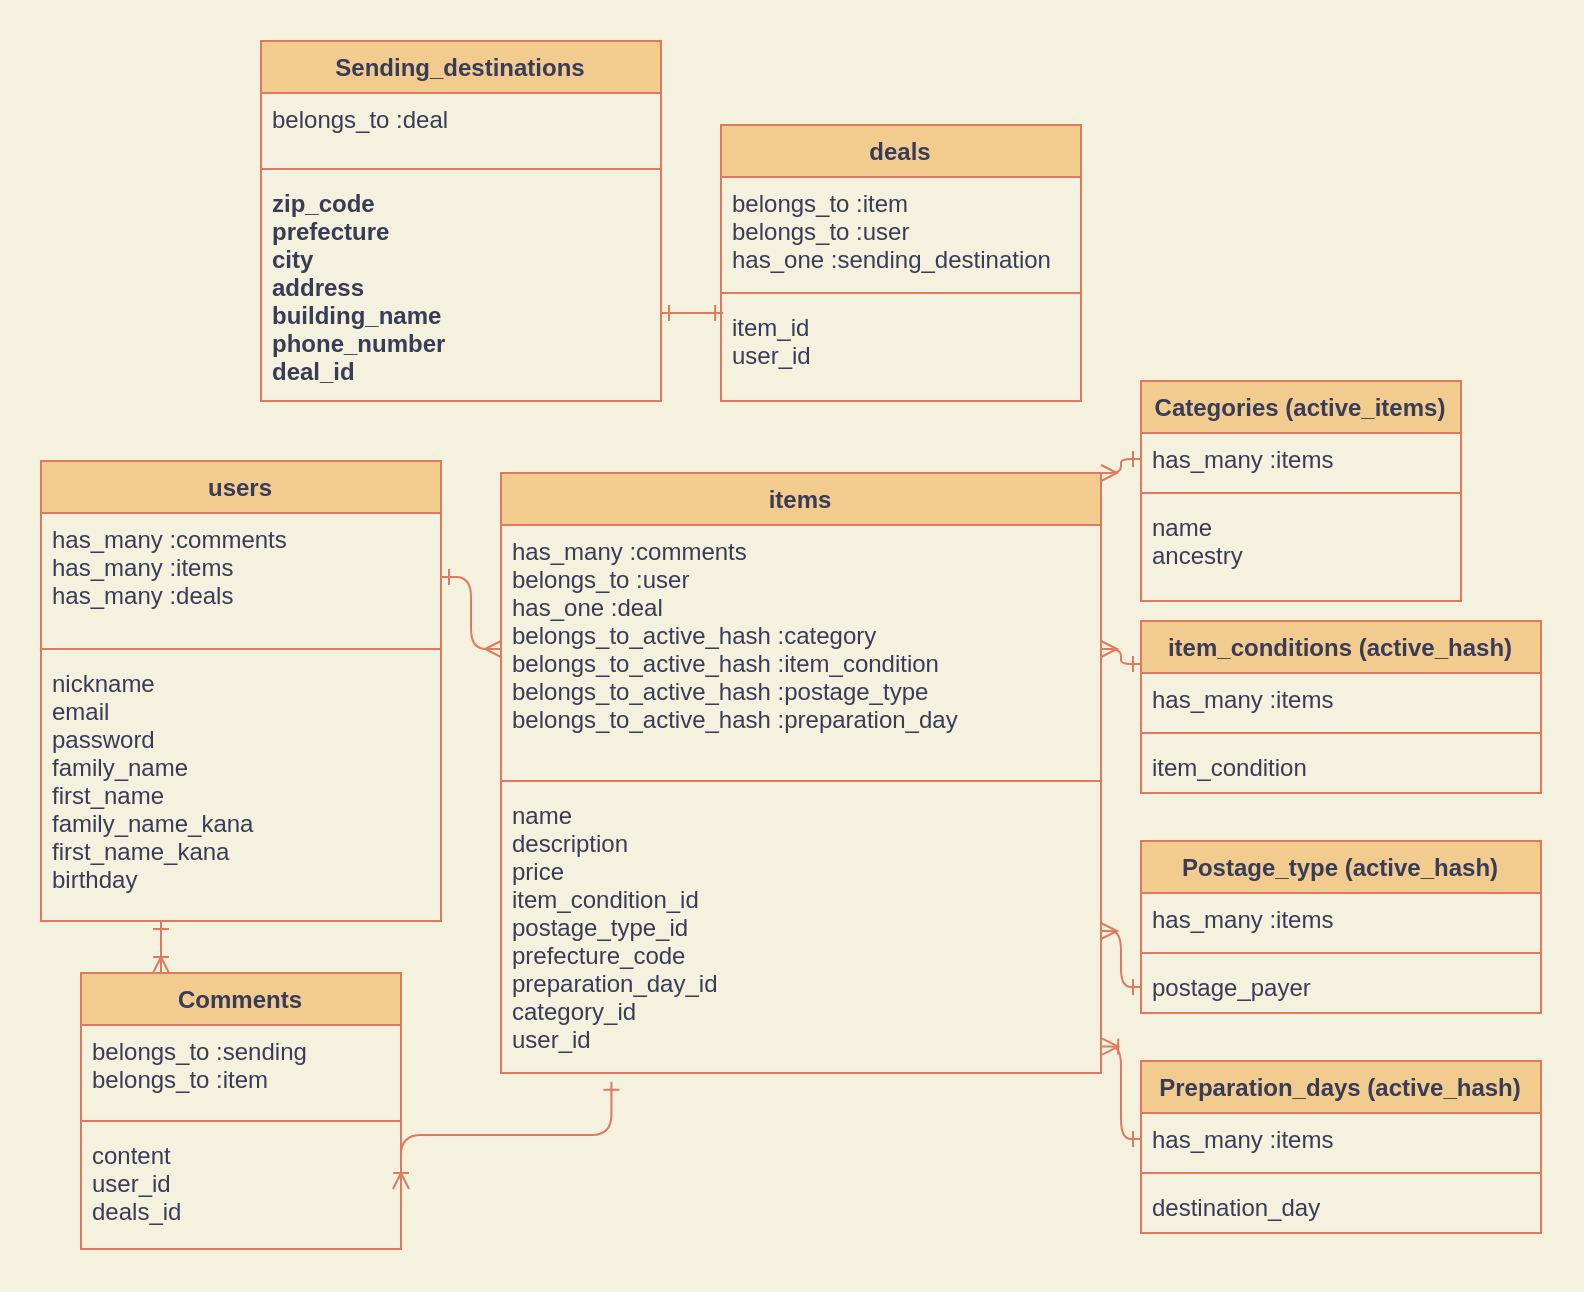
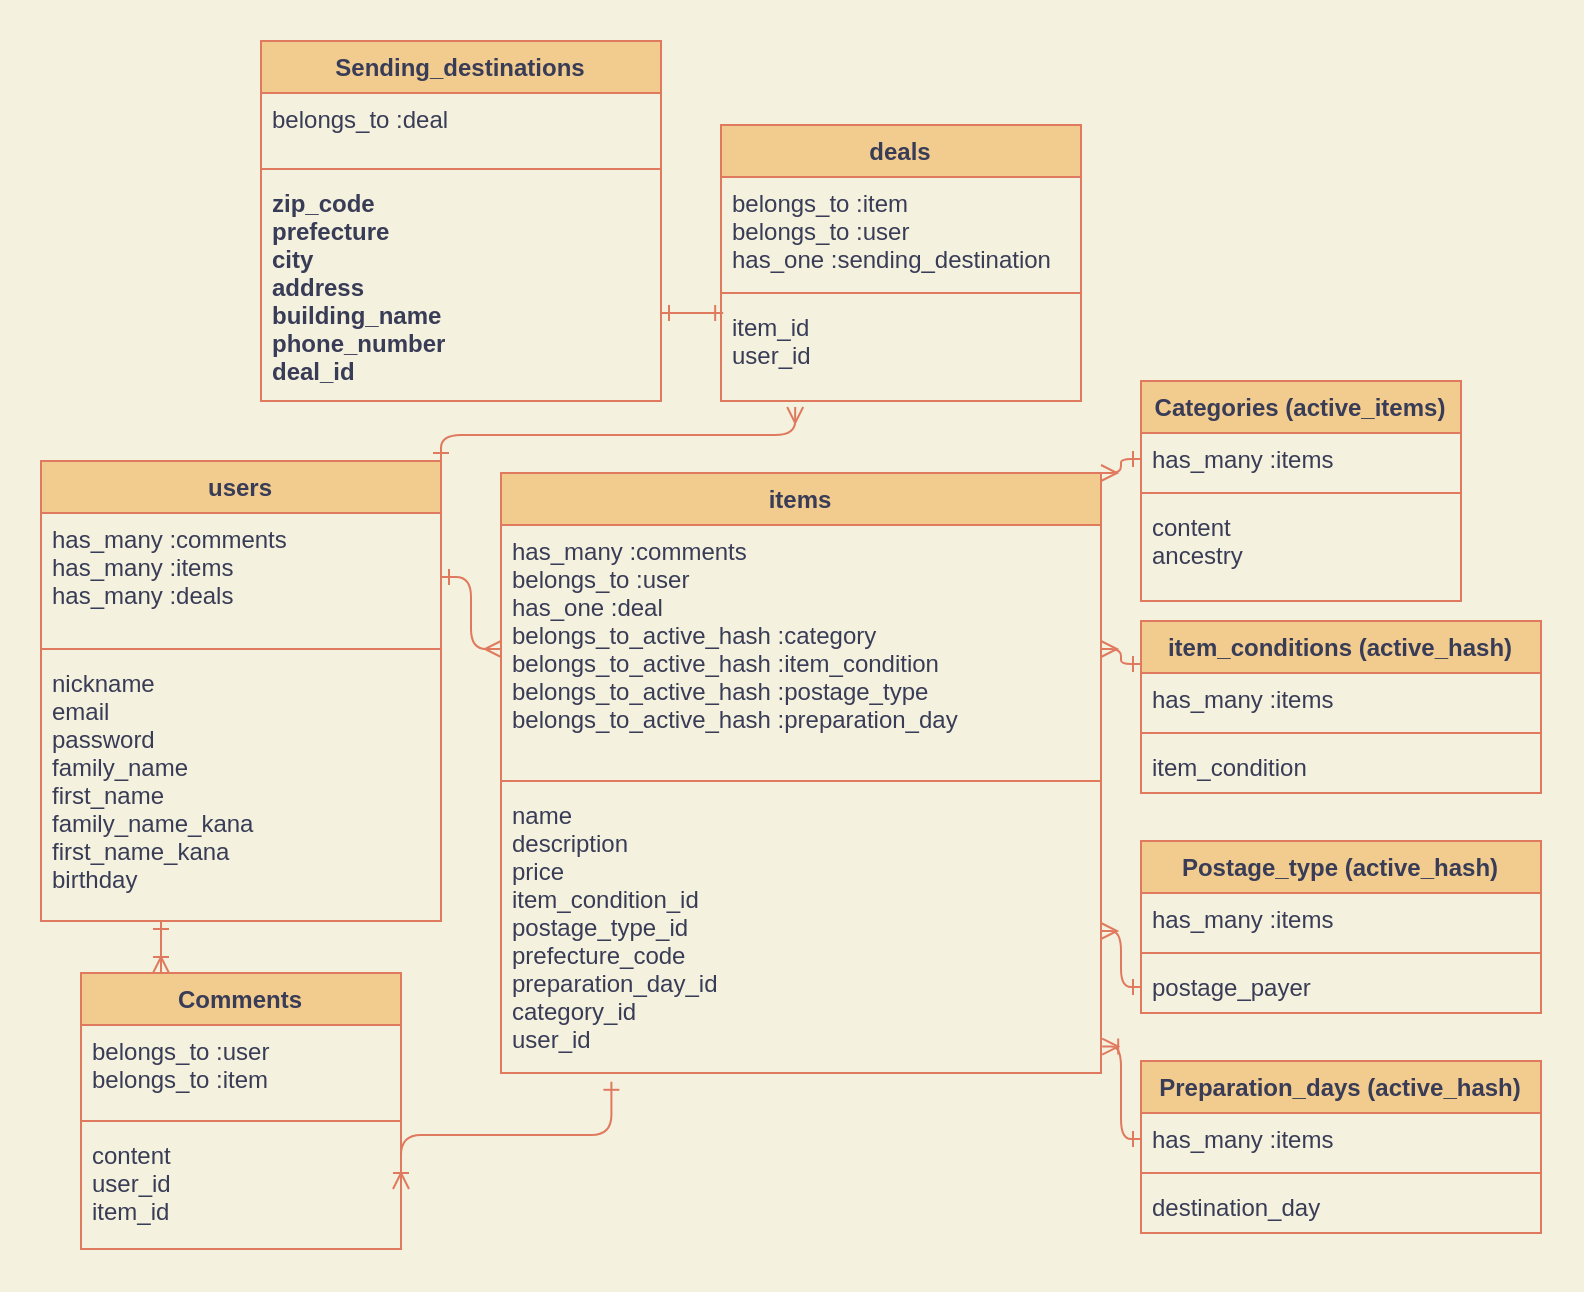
edge "item_id user_id" -- "users": added
node "name ancestry": label "name ancestry" -> "content ancestry"
node "belongs_to :sending belongs_to :item": label "belongs_to :sending belongs_to :item" -> "belongs_to :user belongs_to :item"
node "content user_id deals_id": label "content user_id deals_id" -> "content user_id item_id"
